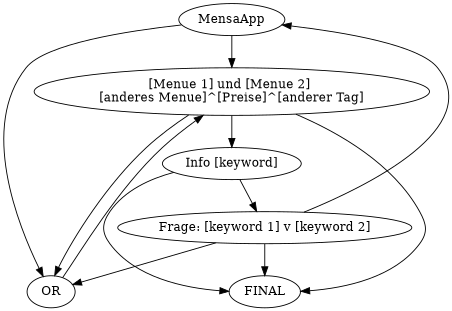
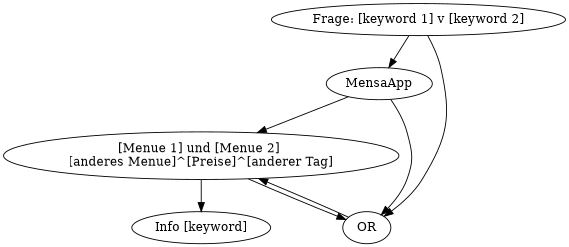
edge "Info [keyword]" -> "Frage: [keyword 1] v [keyword 2]": removed
node "FINAL": removed
